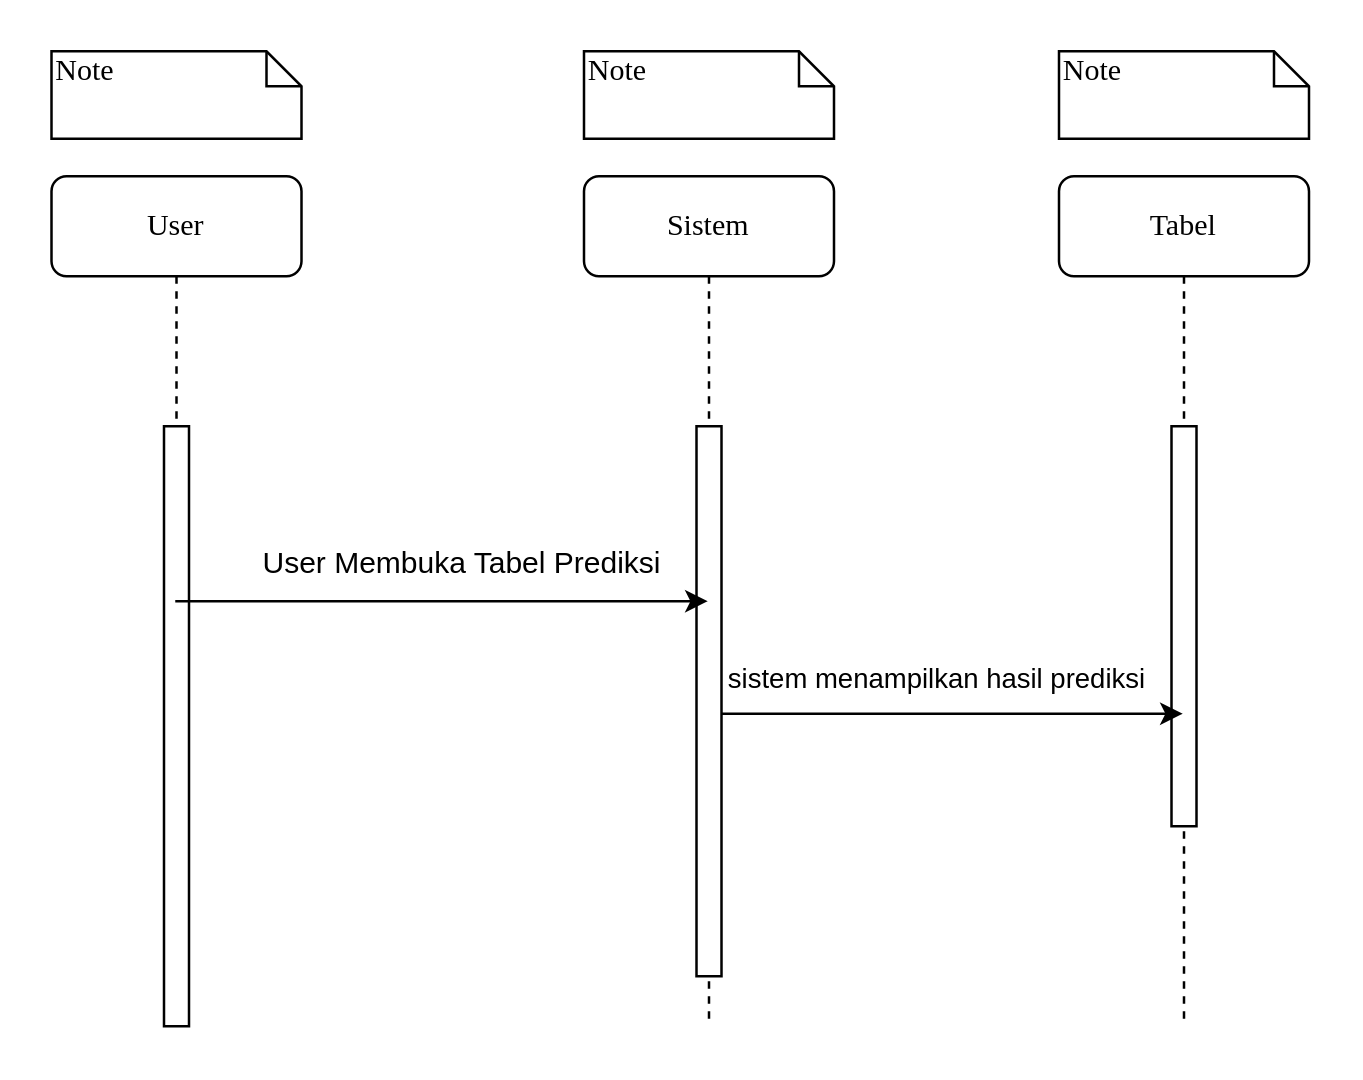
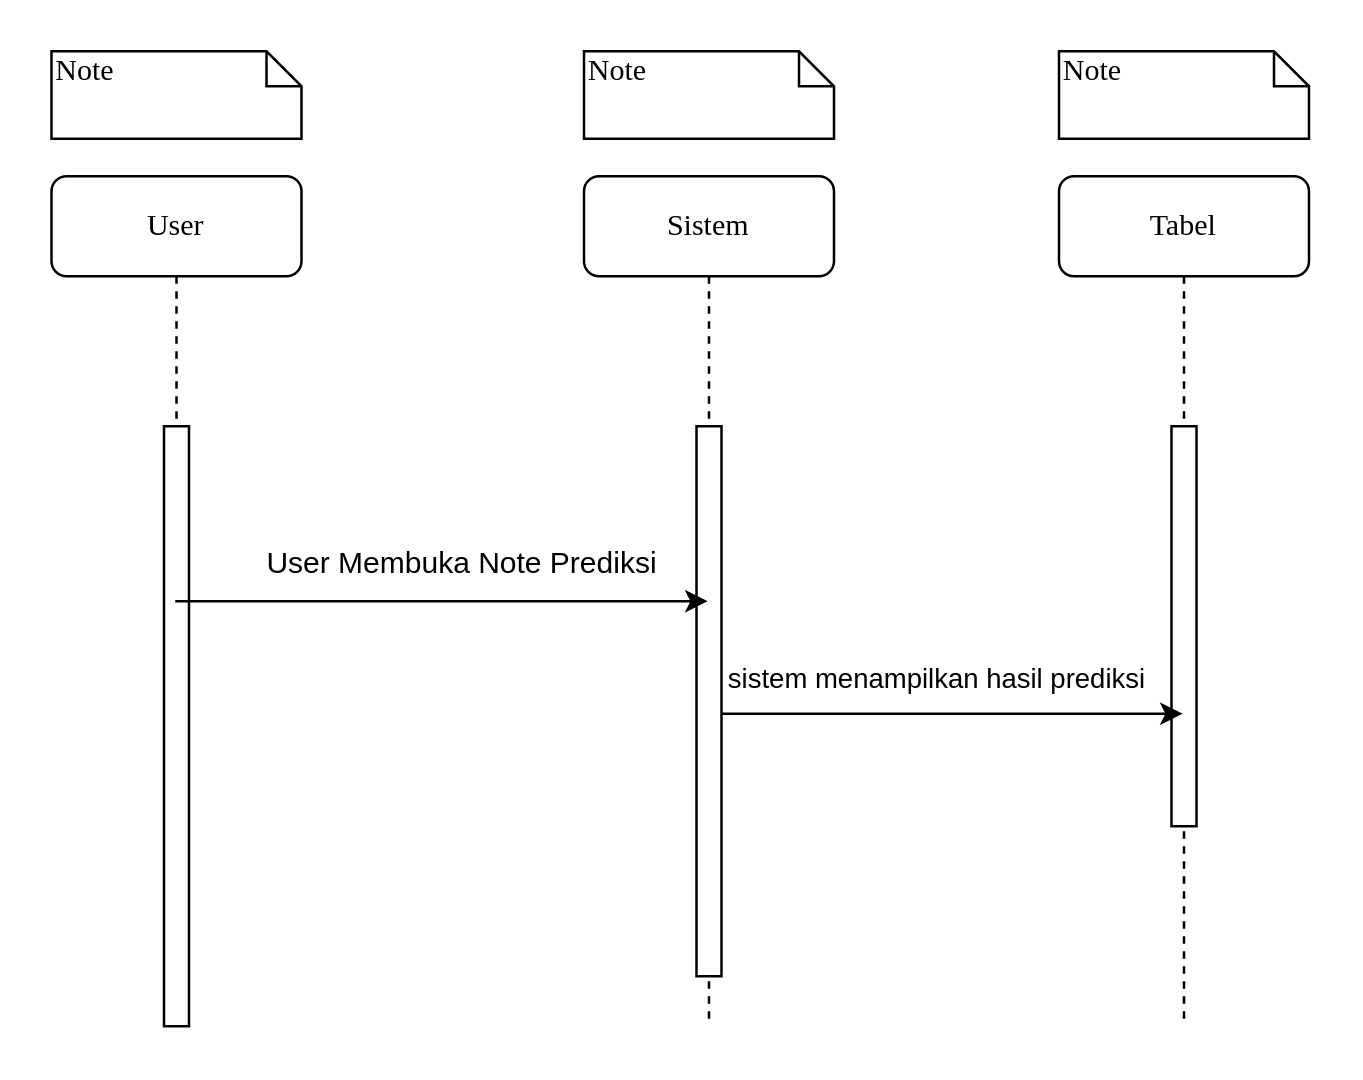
node "User Membuka Tabel Prediksi": label "User Membuka Tabel Prediksi" -> "User Membuka Note Prediksi"
